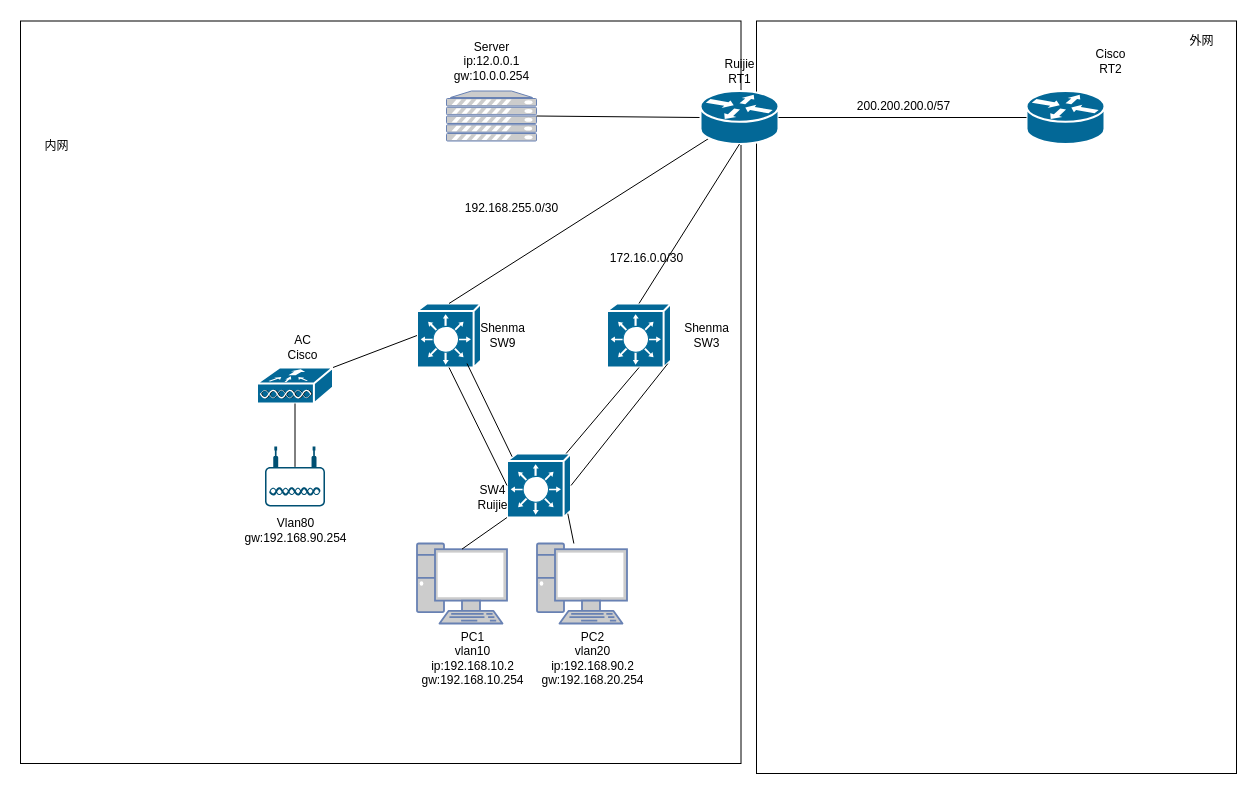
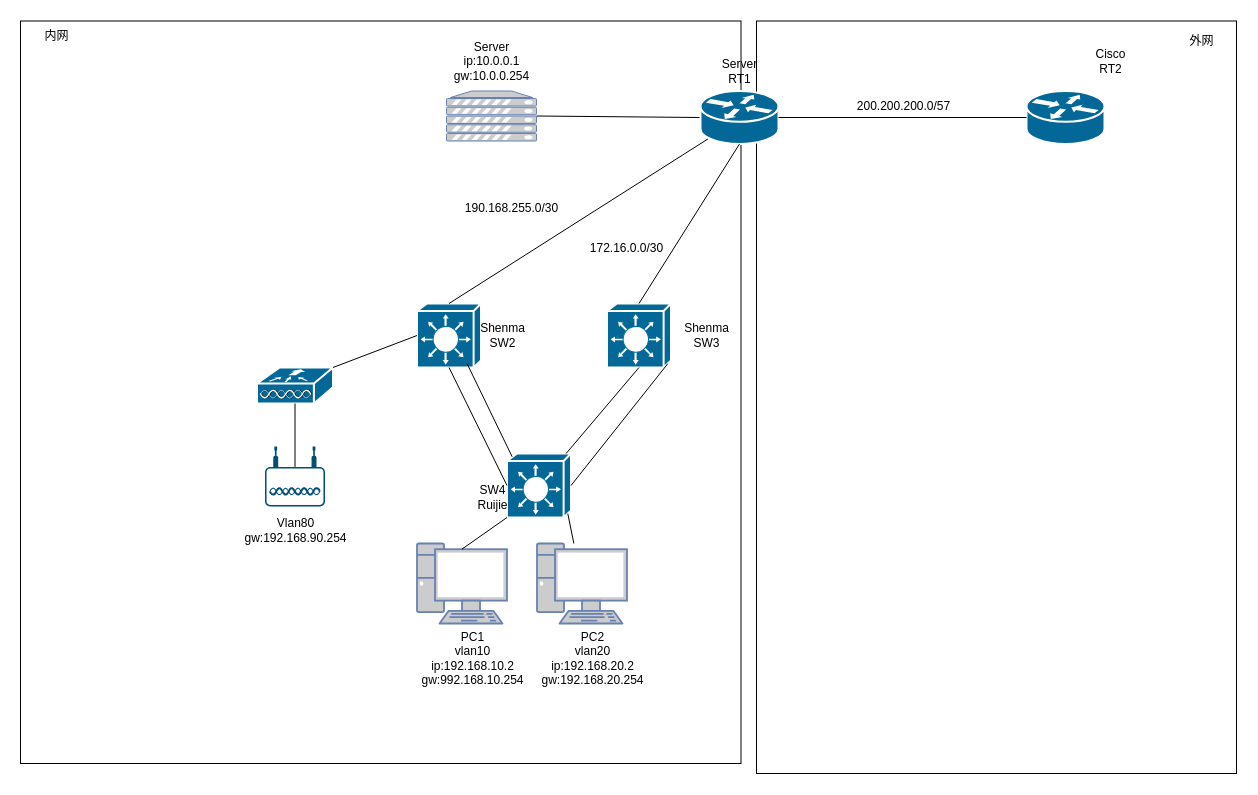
node "Server ip:12.0.0.1 gw:10.0.0.254": label "Server ip:12.0.0.1 gw:10.0.0.254" -> "Server ip:10.0.0.1 gw:10.0.0.254"
node "Ruijie RT1": label "Ruijie RT1" -> "Server RT1"
node "内网": moved (56, 146) -> (56, 36)
node "192.168.255.0/30": label "192.168.255.0/30" -> "190.168.255.0/30"
node "172.16.0.0/30": moved (647, 259) -> (627, 249)
node "Shenma SW9": label "Shenma SW9" -> "Shenma SW2"
node "AC Cisco": removed
node "PC1 vlan10 ip:192.168.10.2 gw:192.168.10.254": label "PC1 vlan10 ip:192.168.10.2 gw:192.168.10.254" -> "PC1 vlan10 ip:192.168.10.2 gw:992.168.10.254"
node "PC2 vlan20 ip:192.168.90.2 gw:192.168.20.254": label "PC2 vlan20 ip:192.168.90.2 gw:192.168.20.254" -> "PC2 vlan20 ip:192.168.20.2 gw:192.168.20.254"
